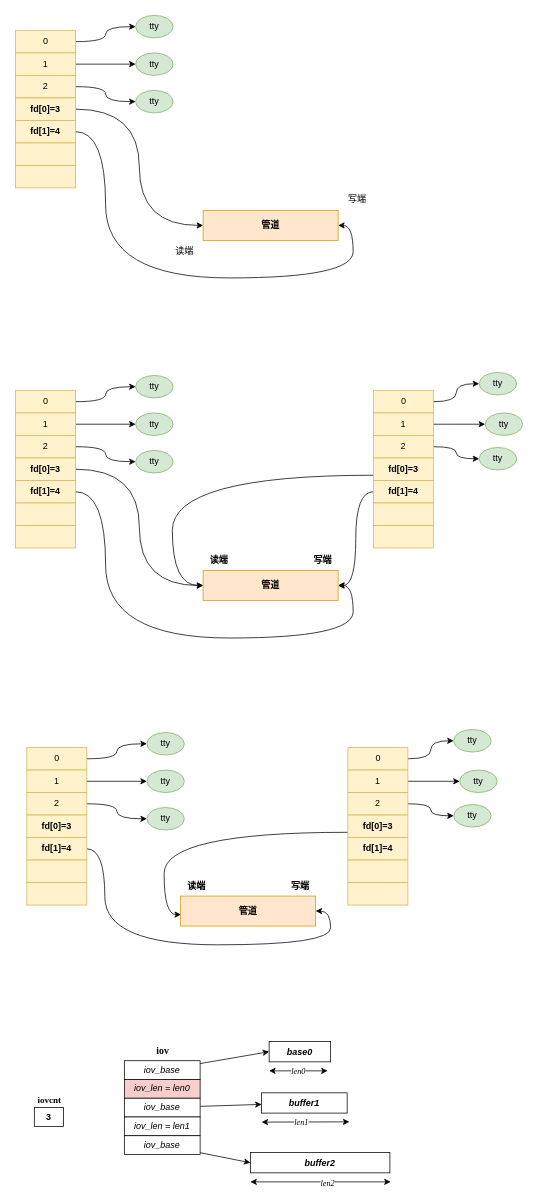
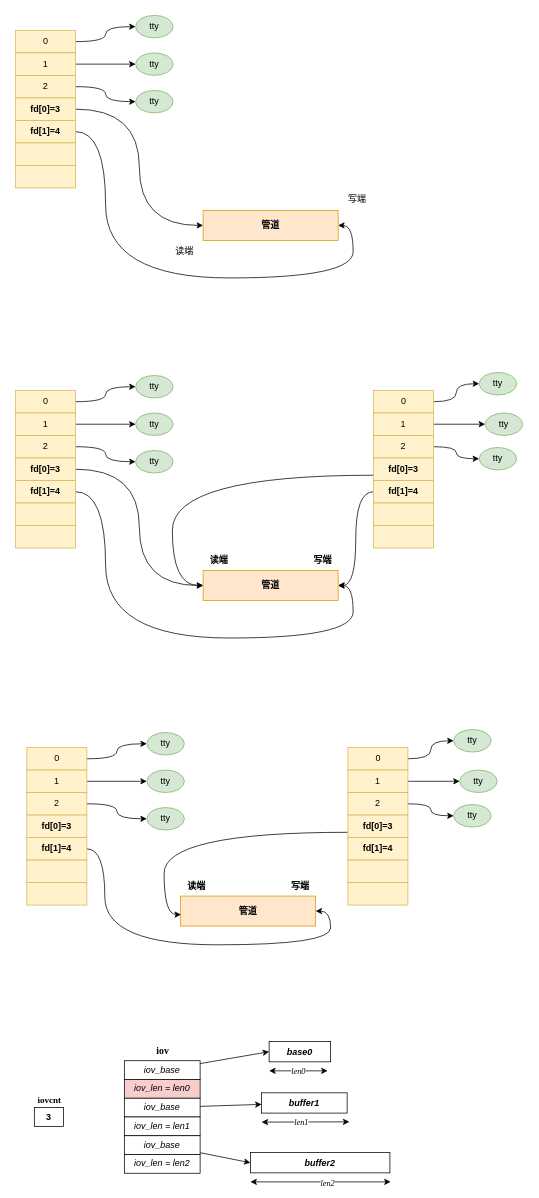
node "iov_len = len2": added
